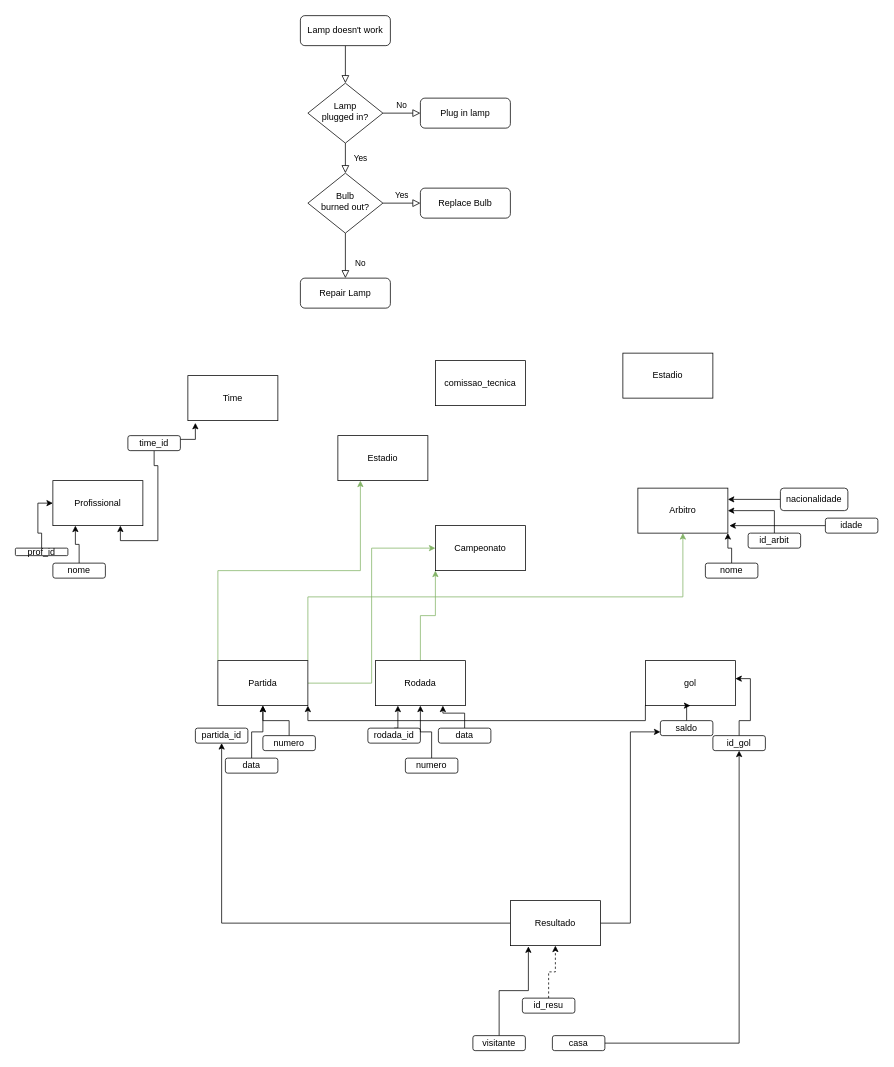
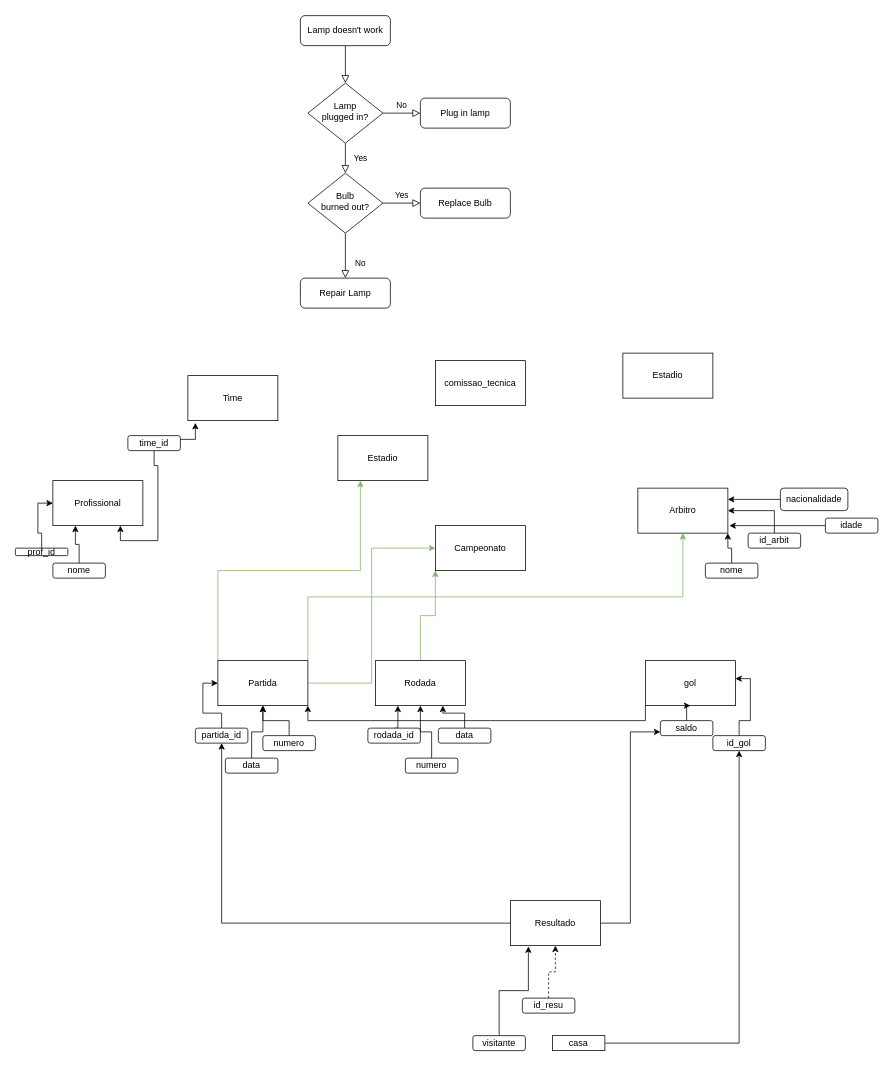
edge "partida_id" -> "Partida": added
node "casa": shape rounded rectangle -> rectangle
